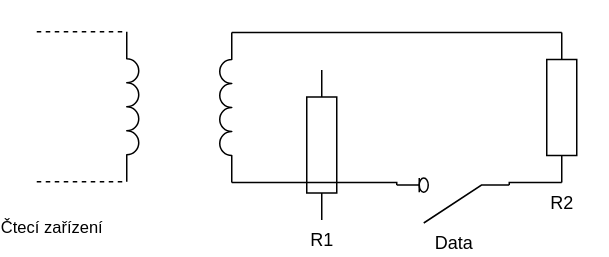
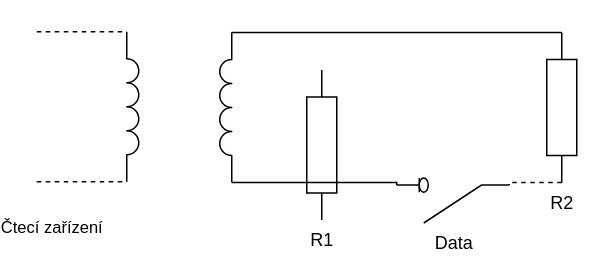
edge "R2" -- "Data": style solid -> dashed
